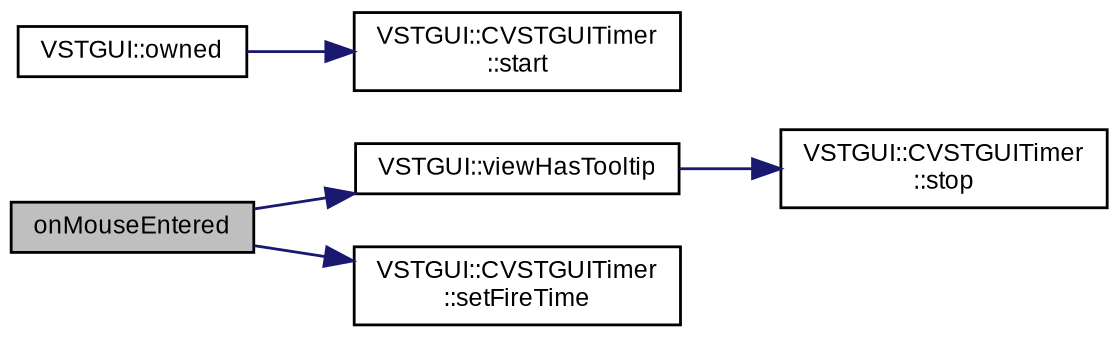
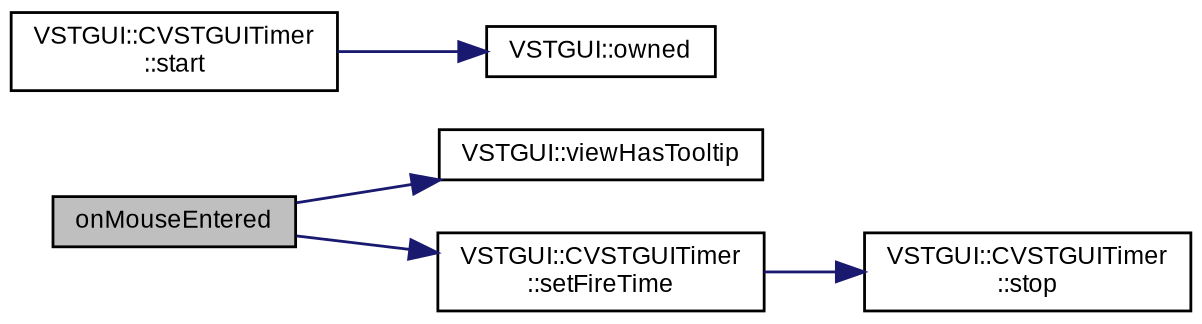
edge "VSTGUI::owned" -> "VSTGUI::CVSTGUITimer ::start": reversed
edge "VSTGUI::viewHasTooltip" -> "VSTGUI::CVSTGUITimer ::stop": now "VSTGUI::CVSTGUITimer ::setFireTime" -> "VSTGUI::CVSTGUITimer ::stop"
